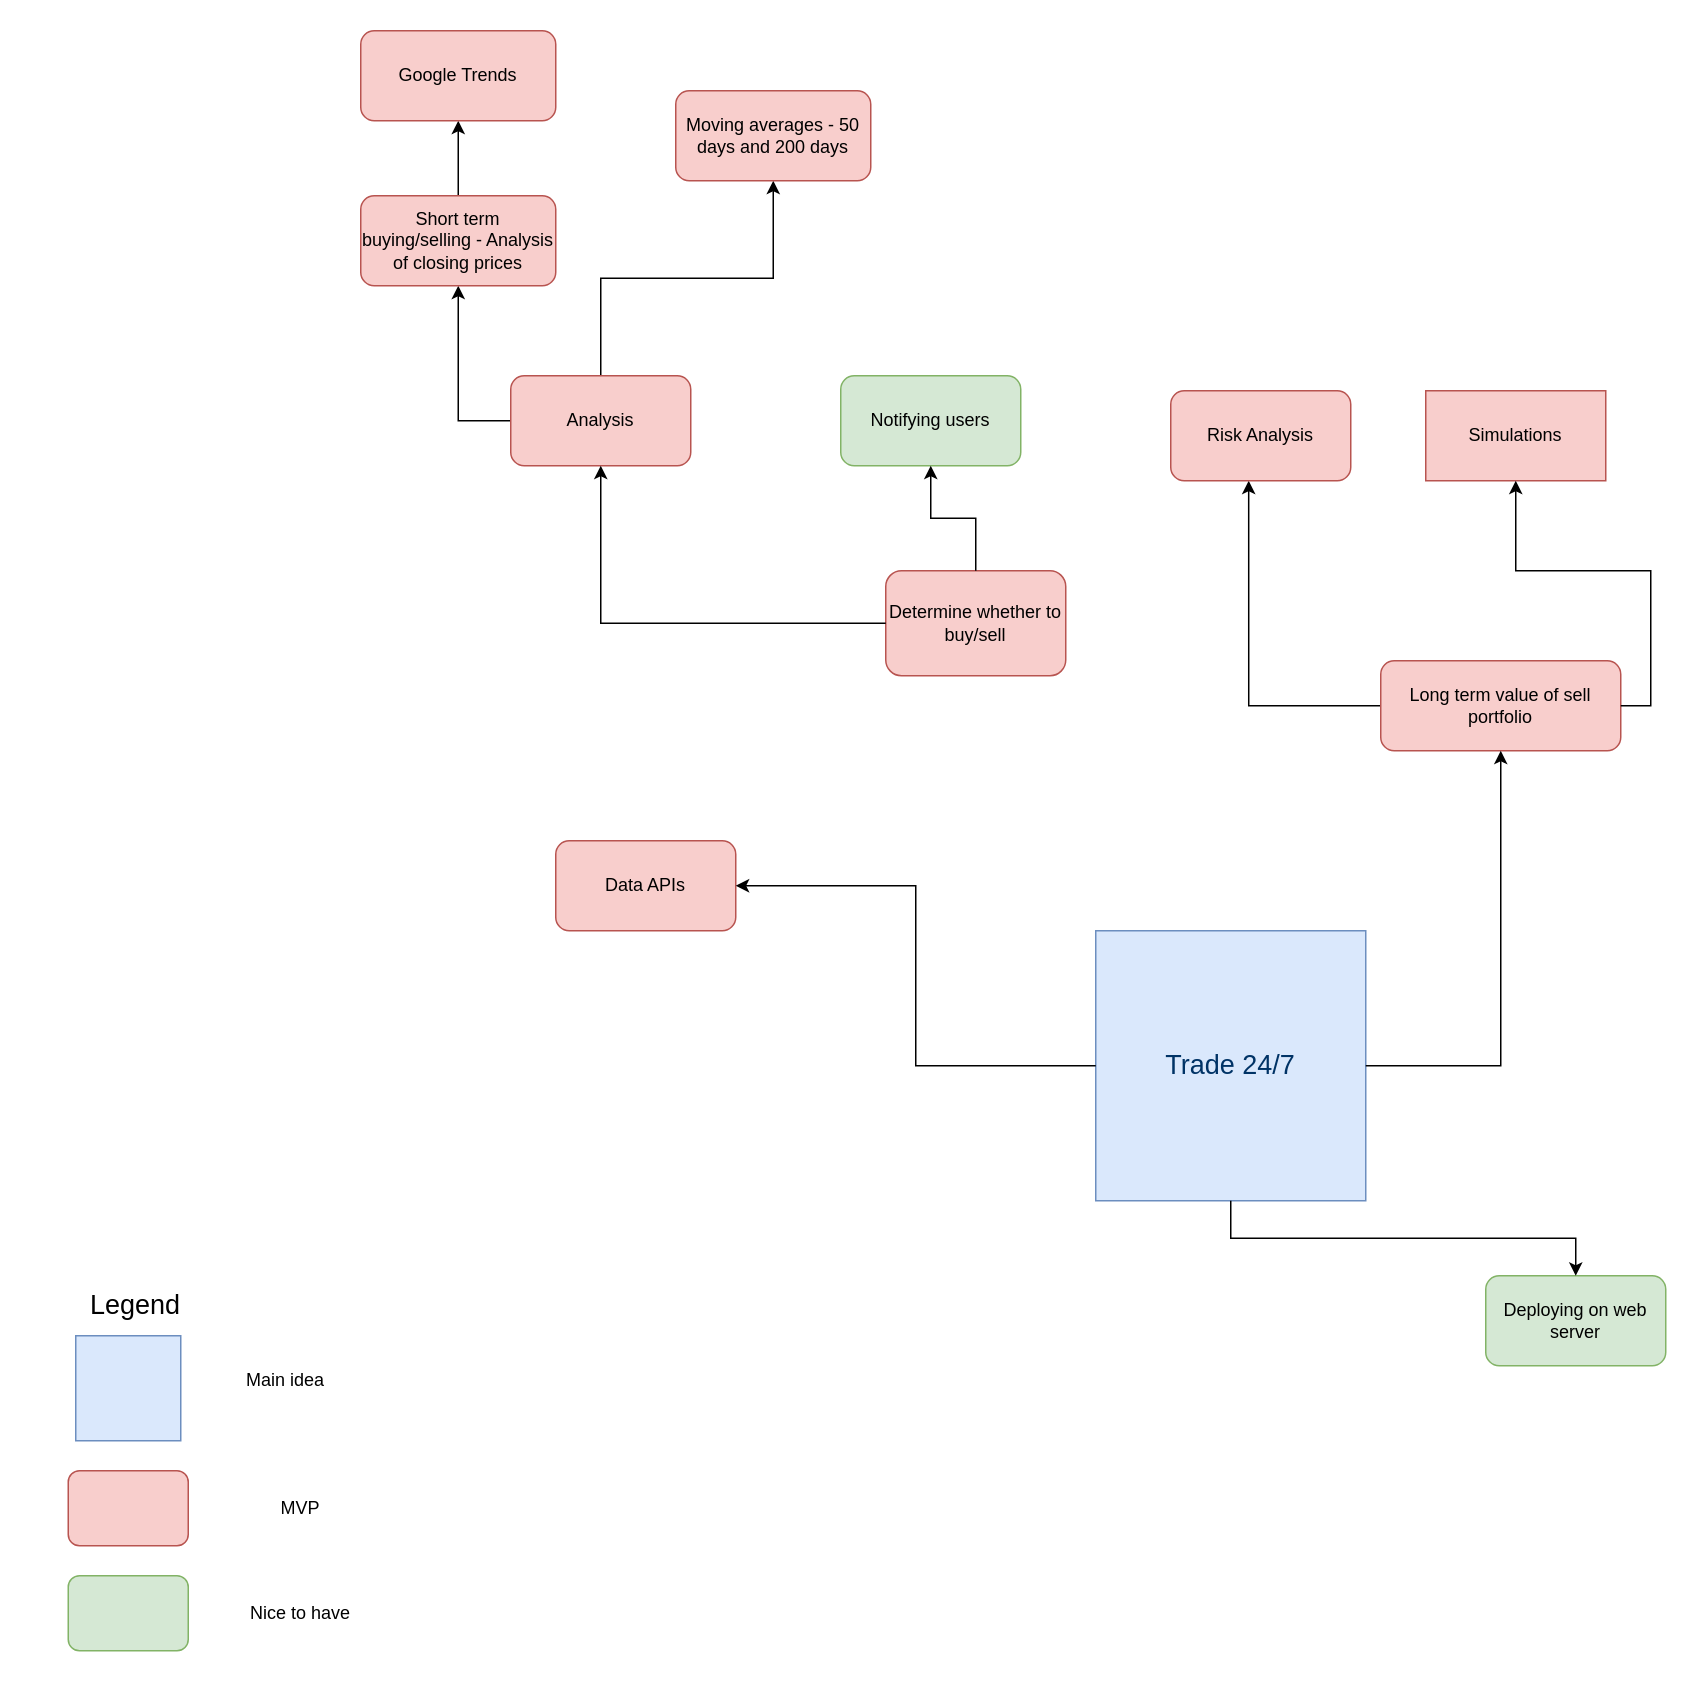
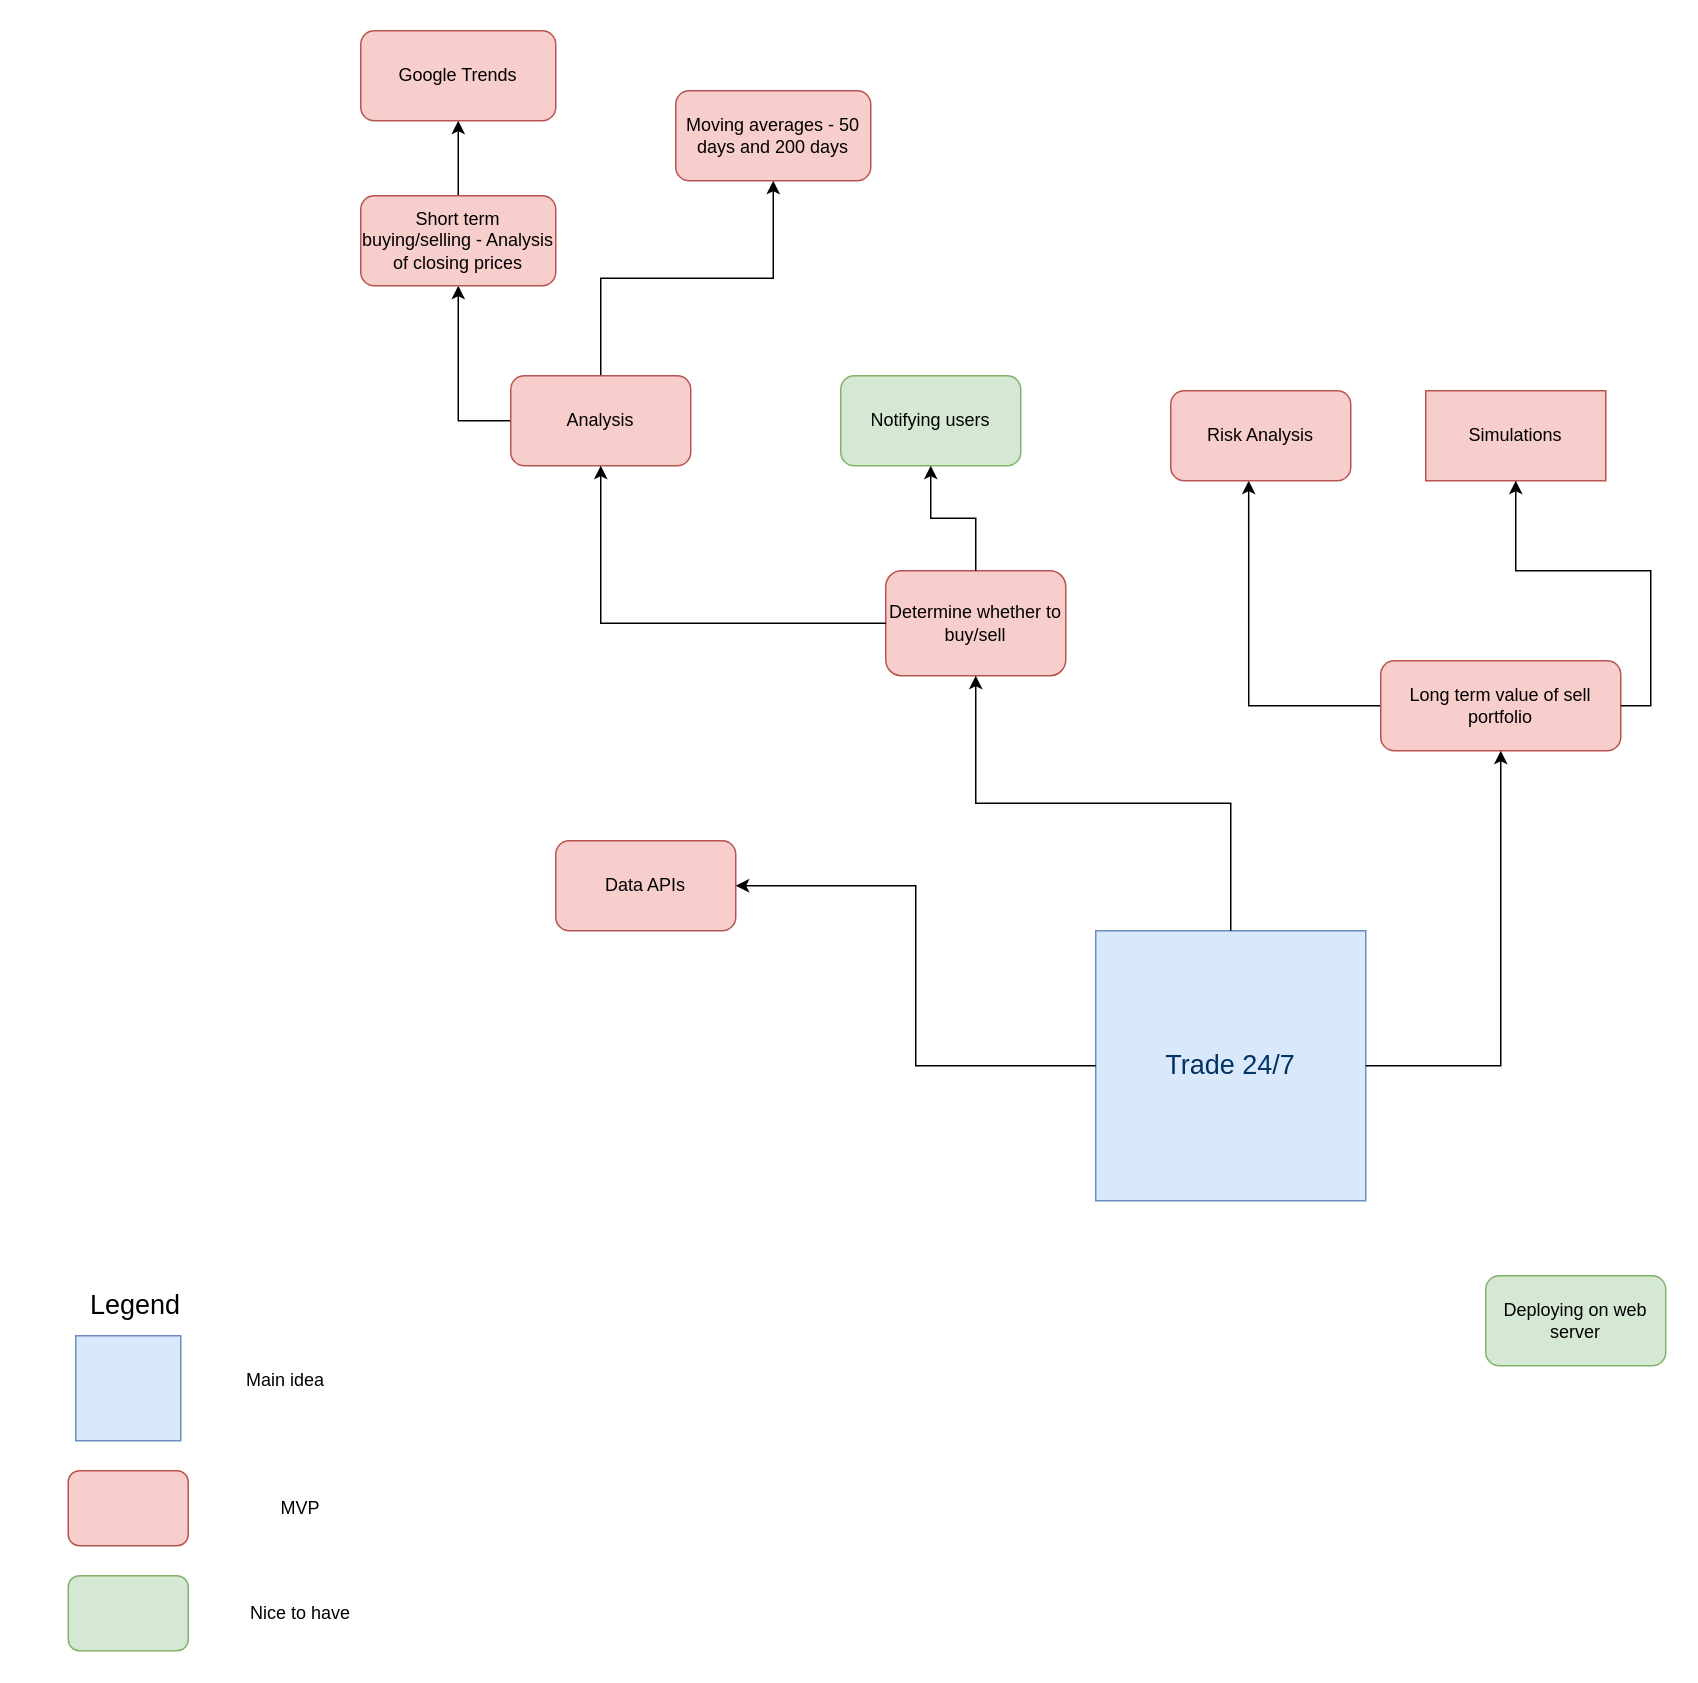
edge "Trade 24/7" -> "Determine whether to buy/sell": added
edge "Trade 24/7" -> "Deploying on web server": removed
